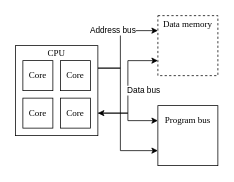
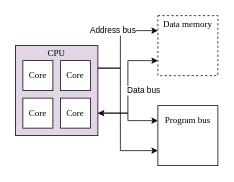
node "CPU": fillcolor #ffffff -> #e1d5e7
